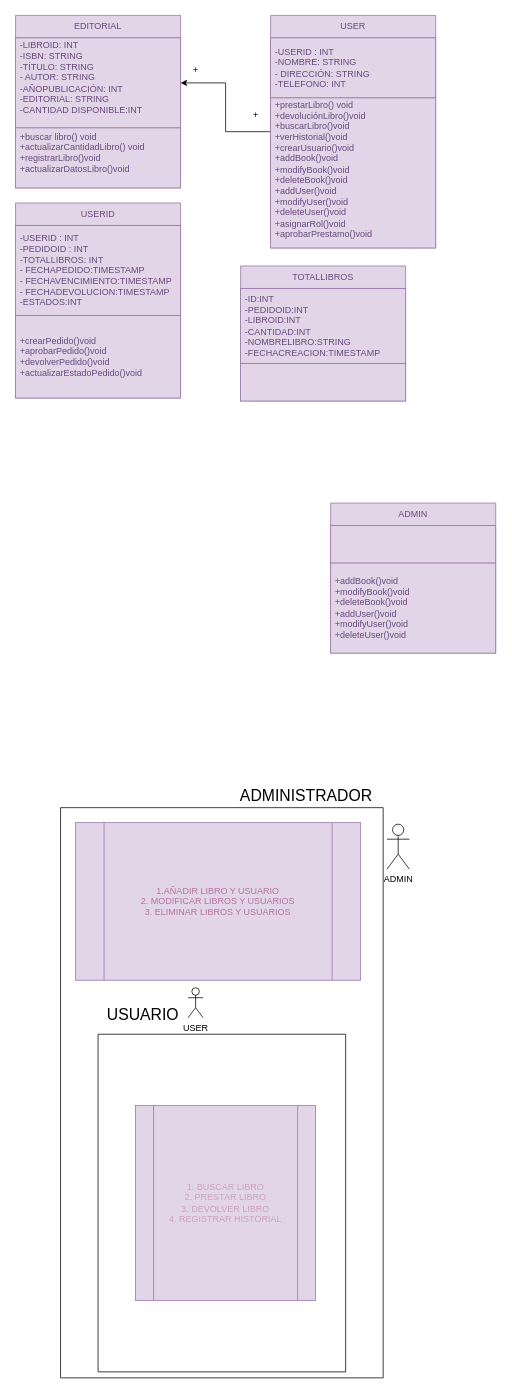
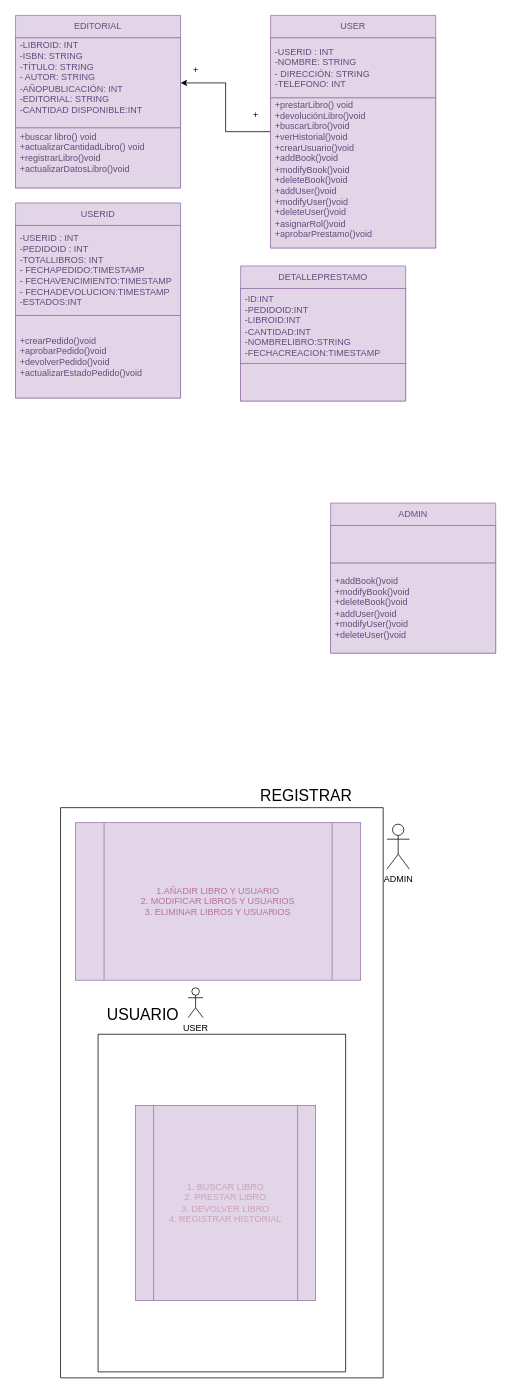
node "TOTALLIBROS": label "TOTALLIBROS" -> "DETALLEPRESTAMO"
node "ADMINISTRADOR": label "ADMINISTRADOR" -> "REGISTRAR"
